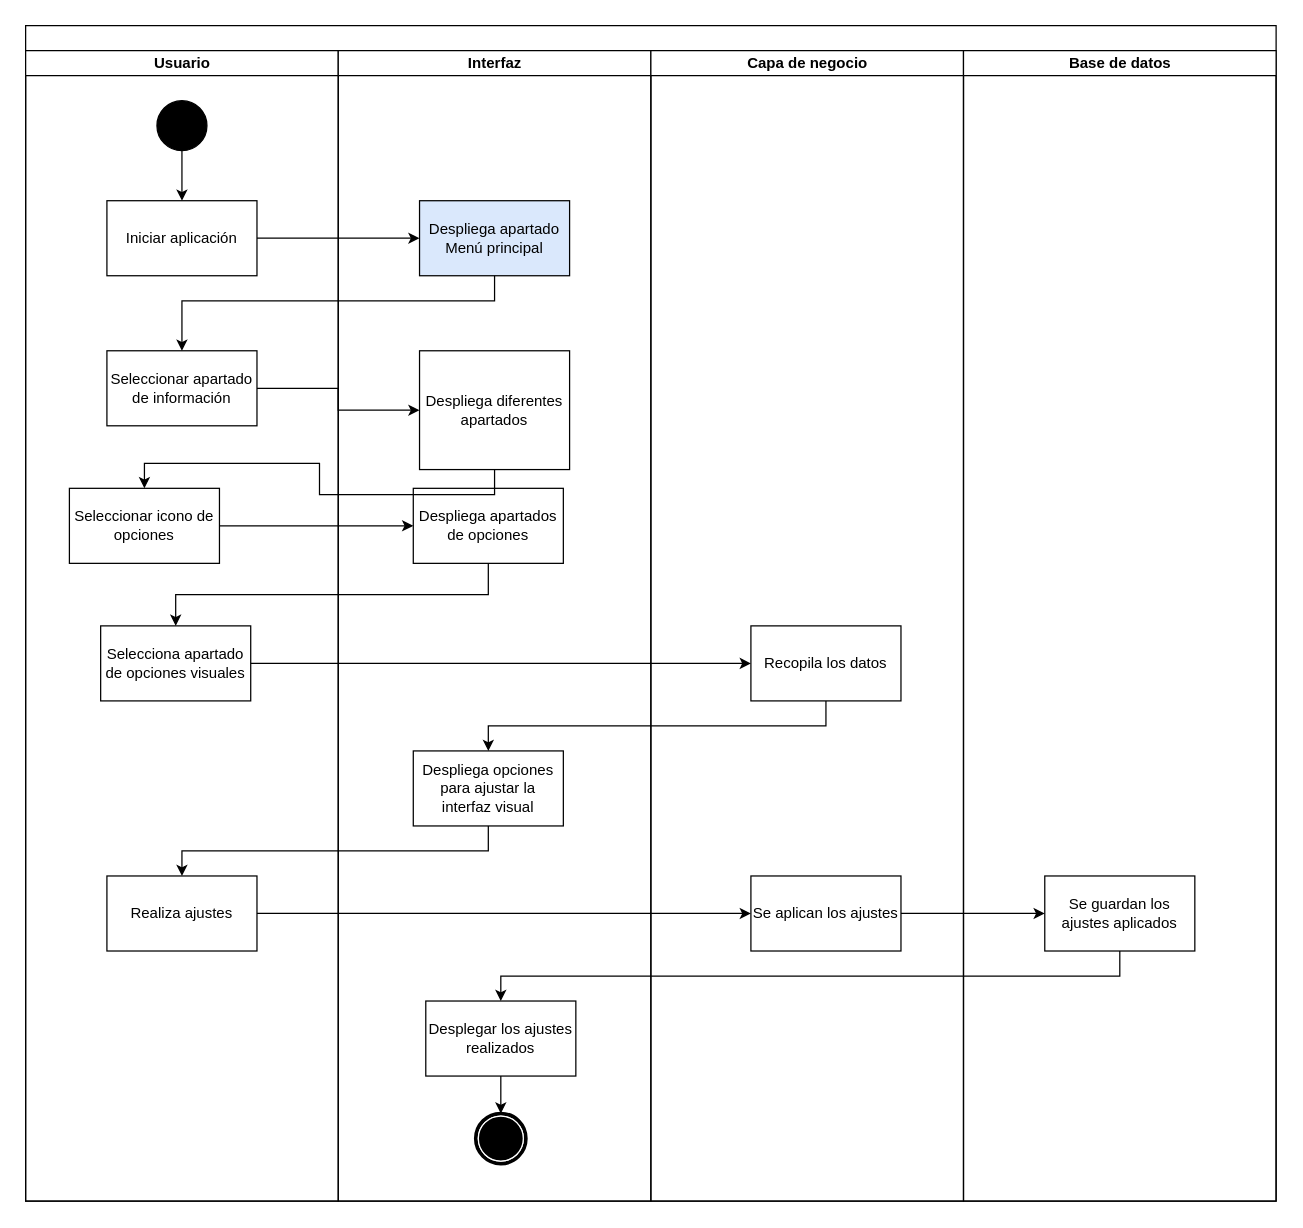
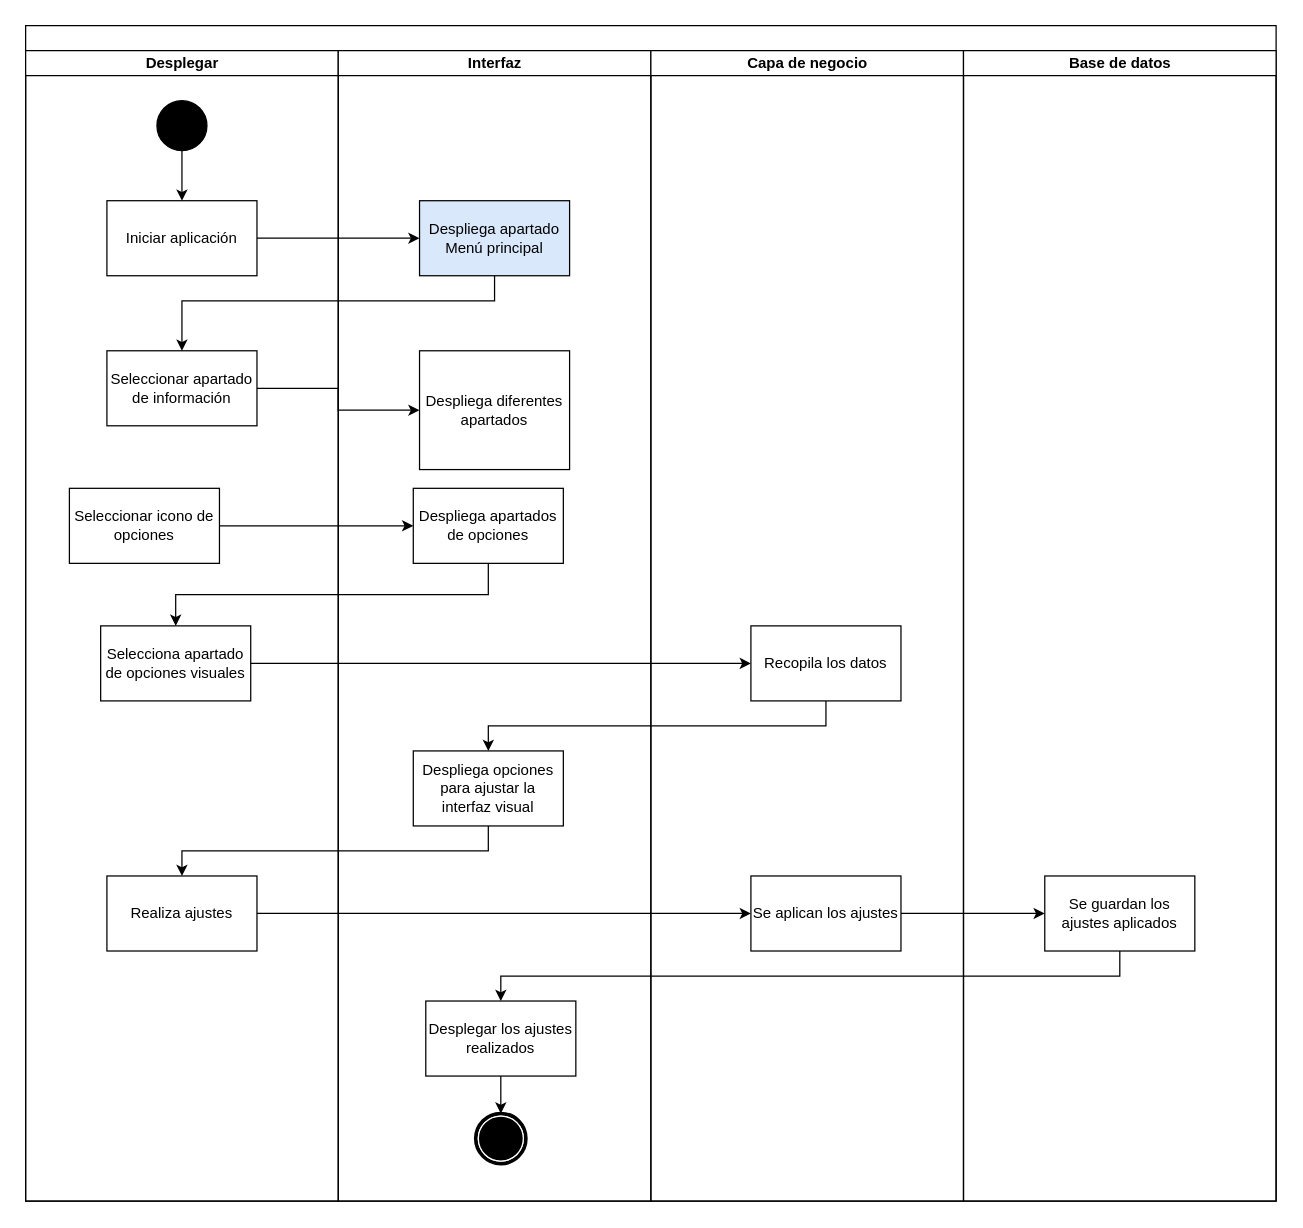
node "Usuario": label "Usuario" -> "Desplegar"
edge "Despliega diferentes apartados" -> "Seleccionar icono de opciones": removed
